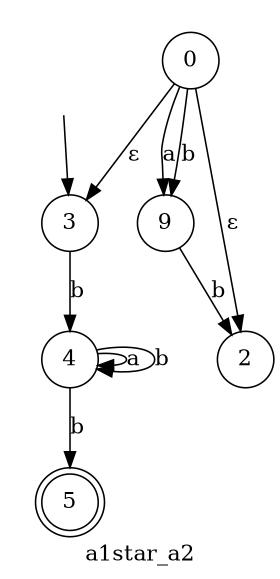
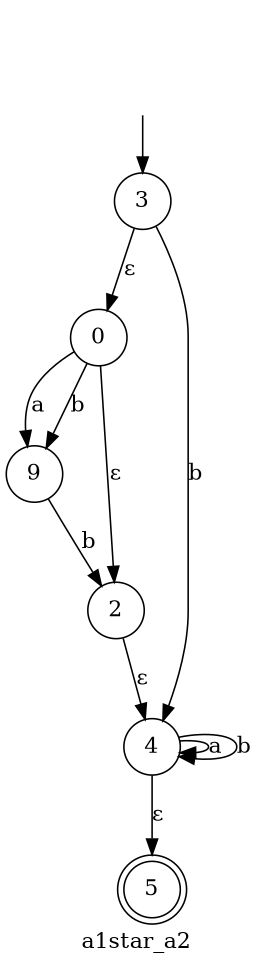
edge "0" -> "3": reversed
edge "4" -> "5": label "b" -> "ε"
edge "2" -> "4": added, label "ε"
